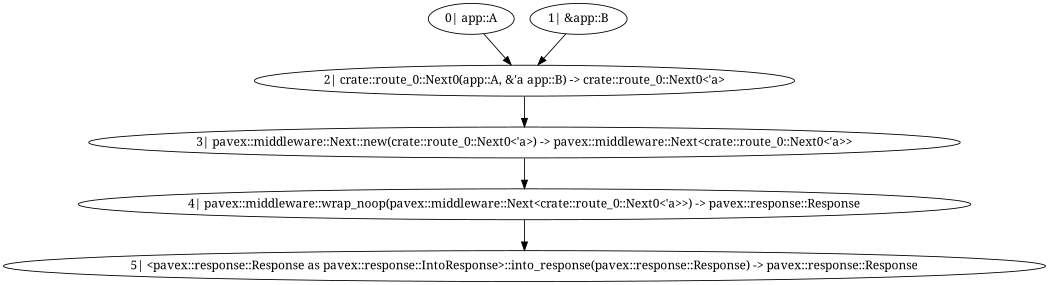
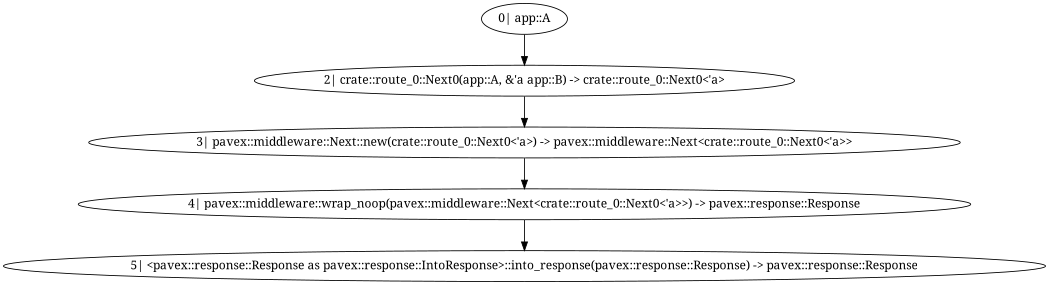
node "1| &app::B": removed
